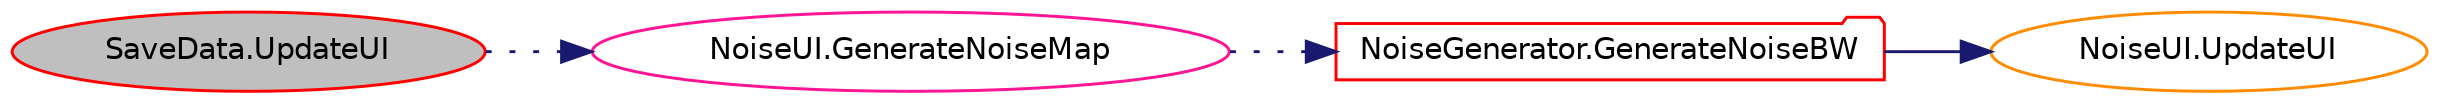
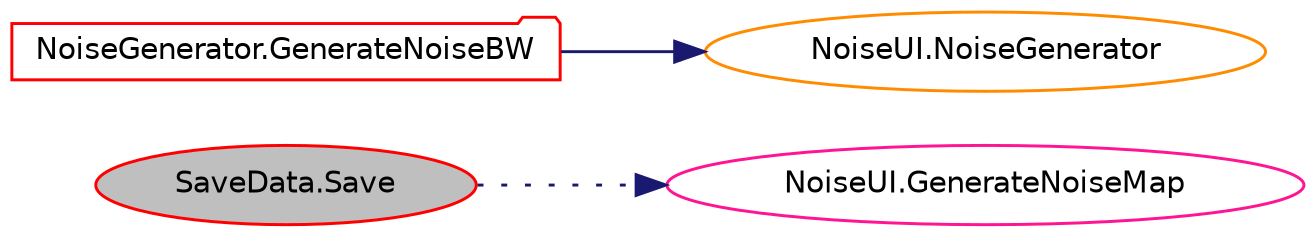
node "SaveData.UpdateUI": label "SaveData.UpdateUI" -> "SaveData.Save"
edge "NoiseUI.GenerateNoiseMap" -> "NoiseGenerator.GenerateNoiseBW": removed
node "NoiseUI.UpdateUI": label "NoiseUI.UpdateUI" -> "NoiseUI.NoiseGenerator"
